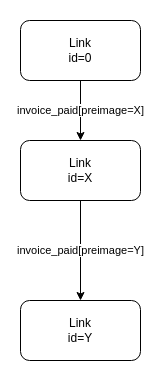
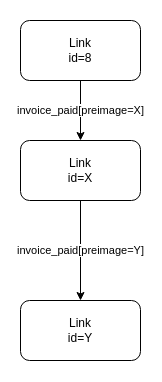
node "Link id=0": label "Link id=0" -> "Link id=8"
